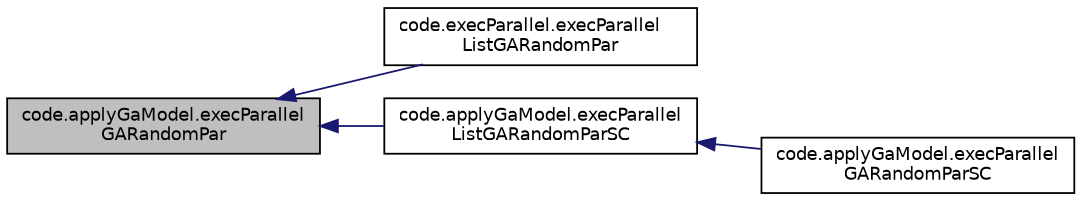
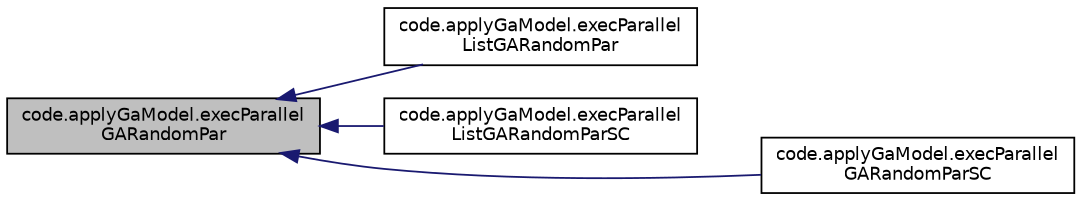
node "code.execParallel.execParallel ListGARandomPar": label "code.execParallel.execParallel ListGARandomPar" -> "code.applyGaModel.execParallel ListGARandomPar"
edge "code.applyGaModel.execParallel GARandomParSC" -> "code.applyGaModel.execParallel ListGARandomParSC": now "code.applyGaModel.execParallel GARandomParSC" -> "code.applyGaModel.execParallel GARandomPar"
